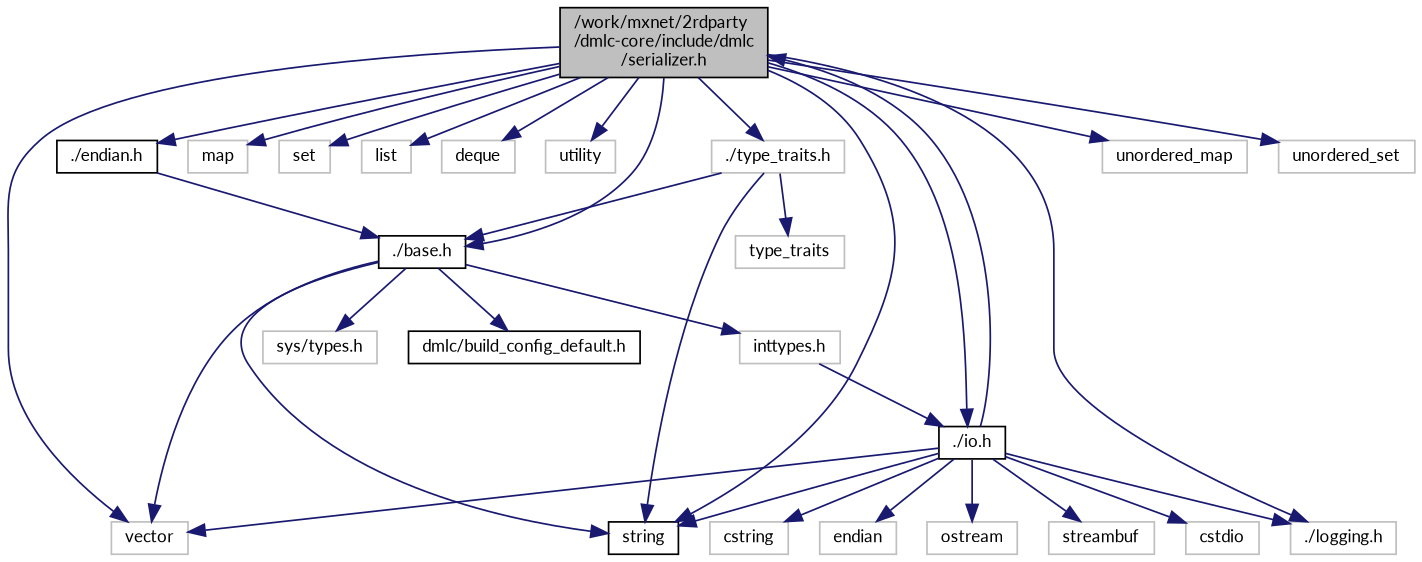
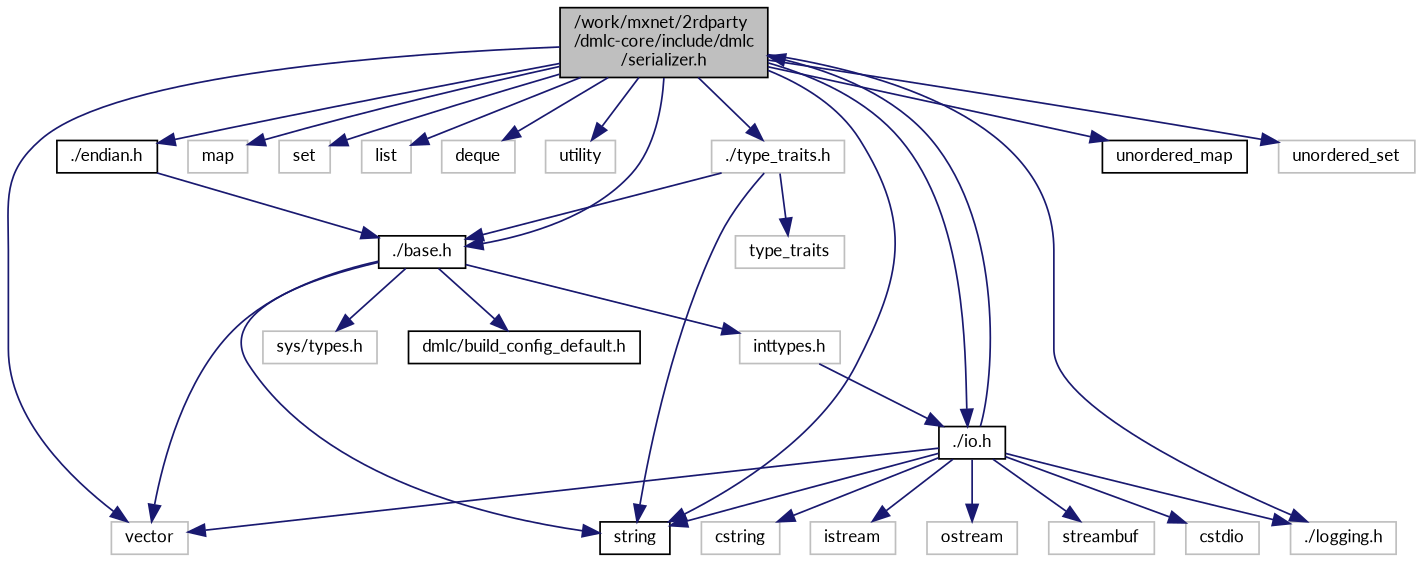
node "unordered_map": color grey75 -> black
node "endian": label "endian" -> "istream"
